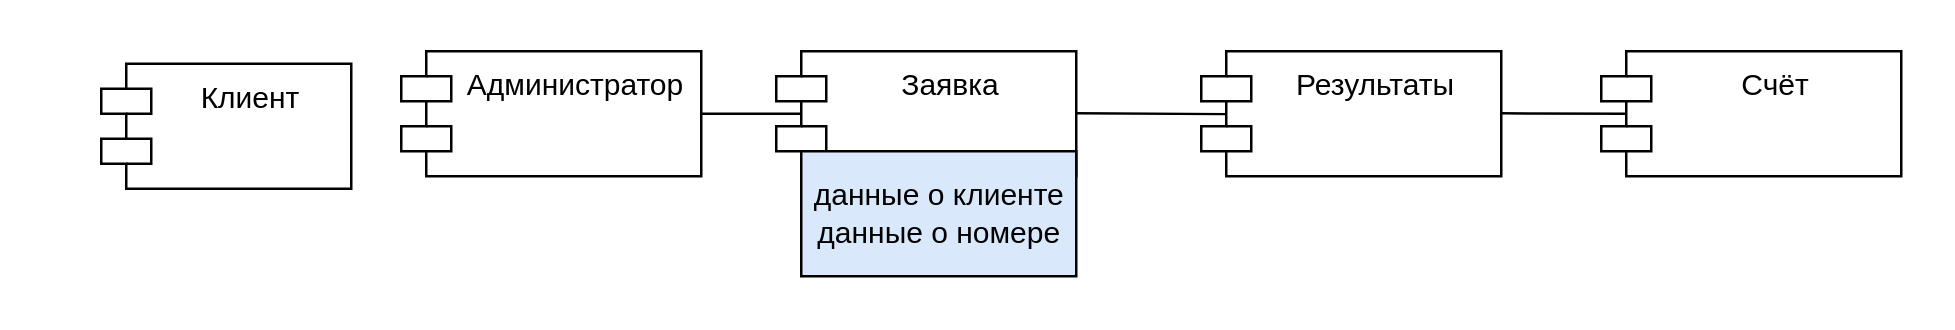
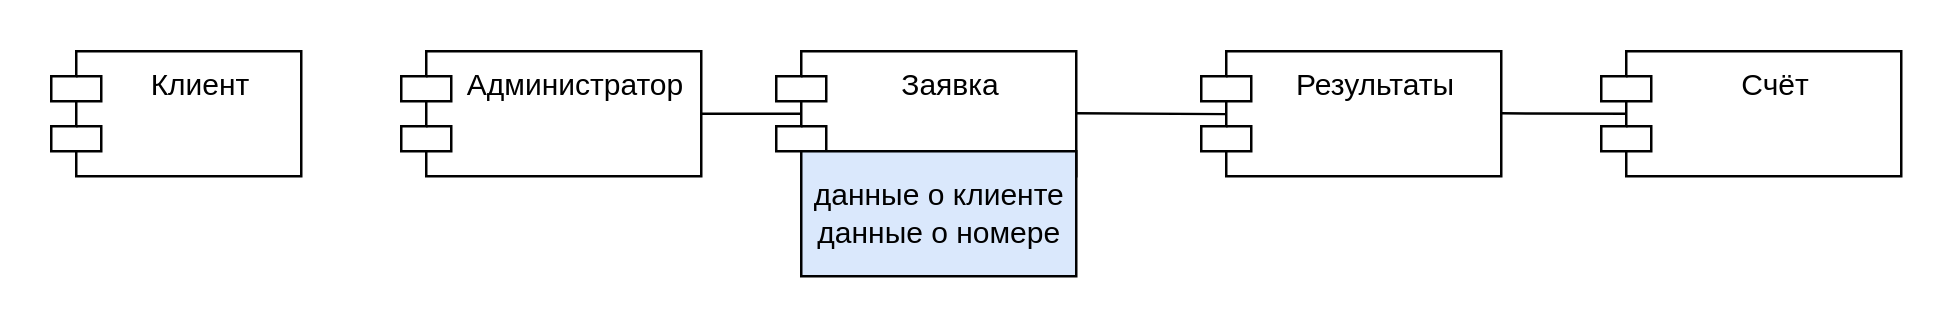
node "Клиент": moved (226, 126) -> (176, 114)
